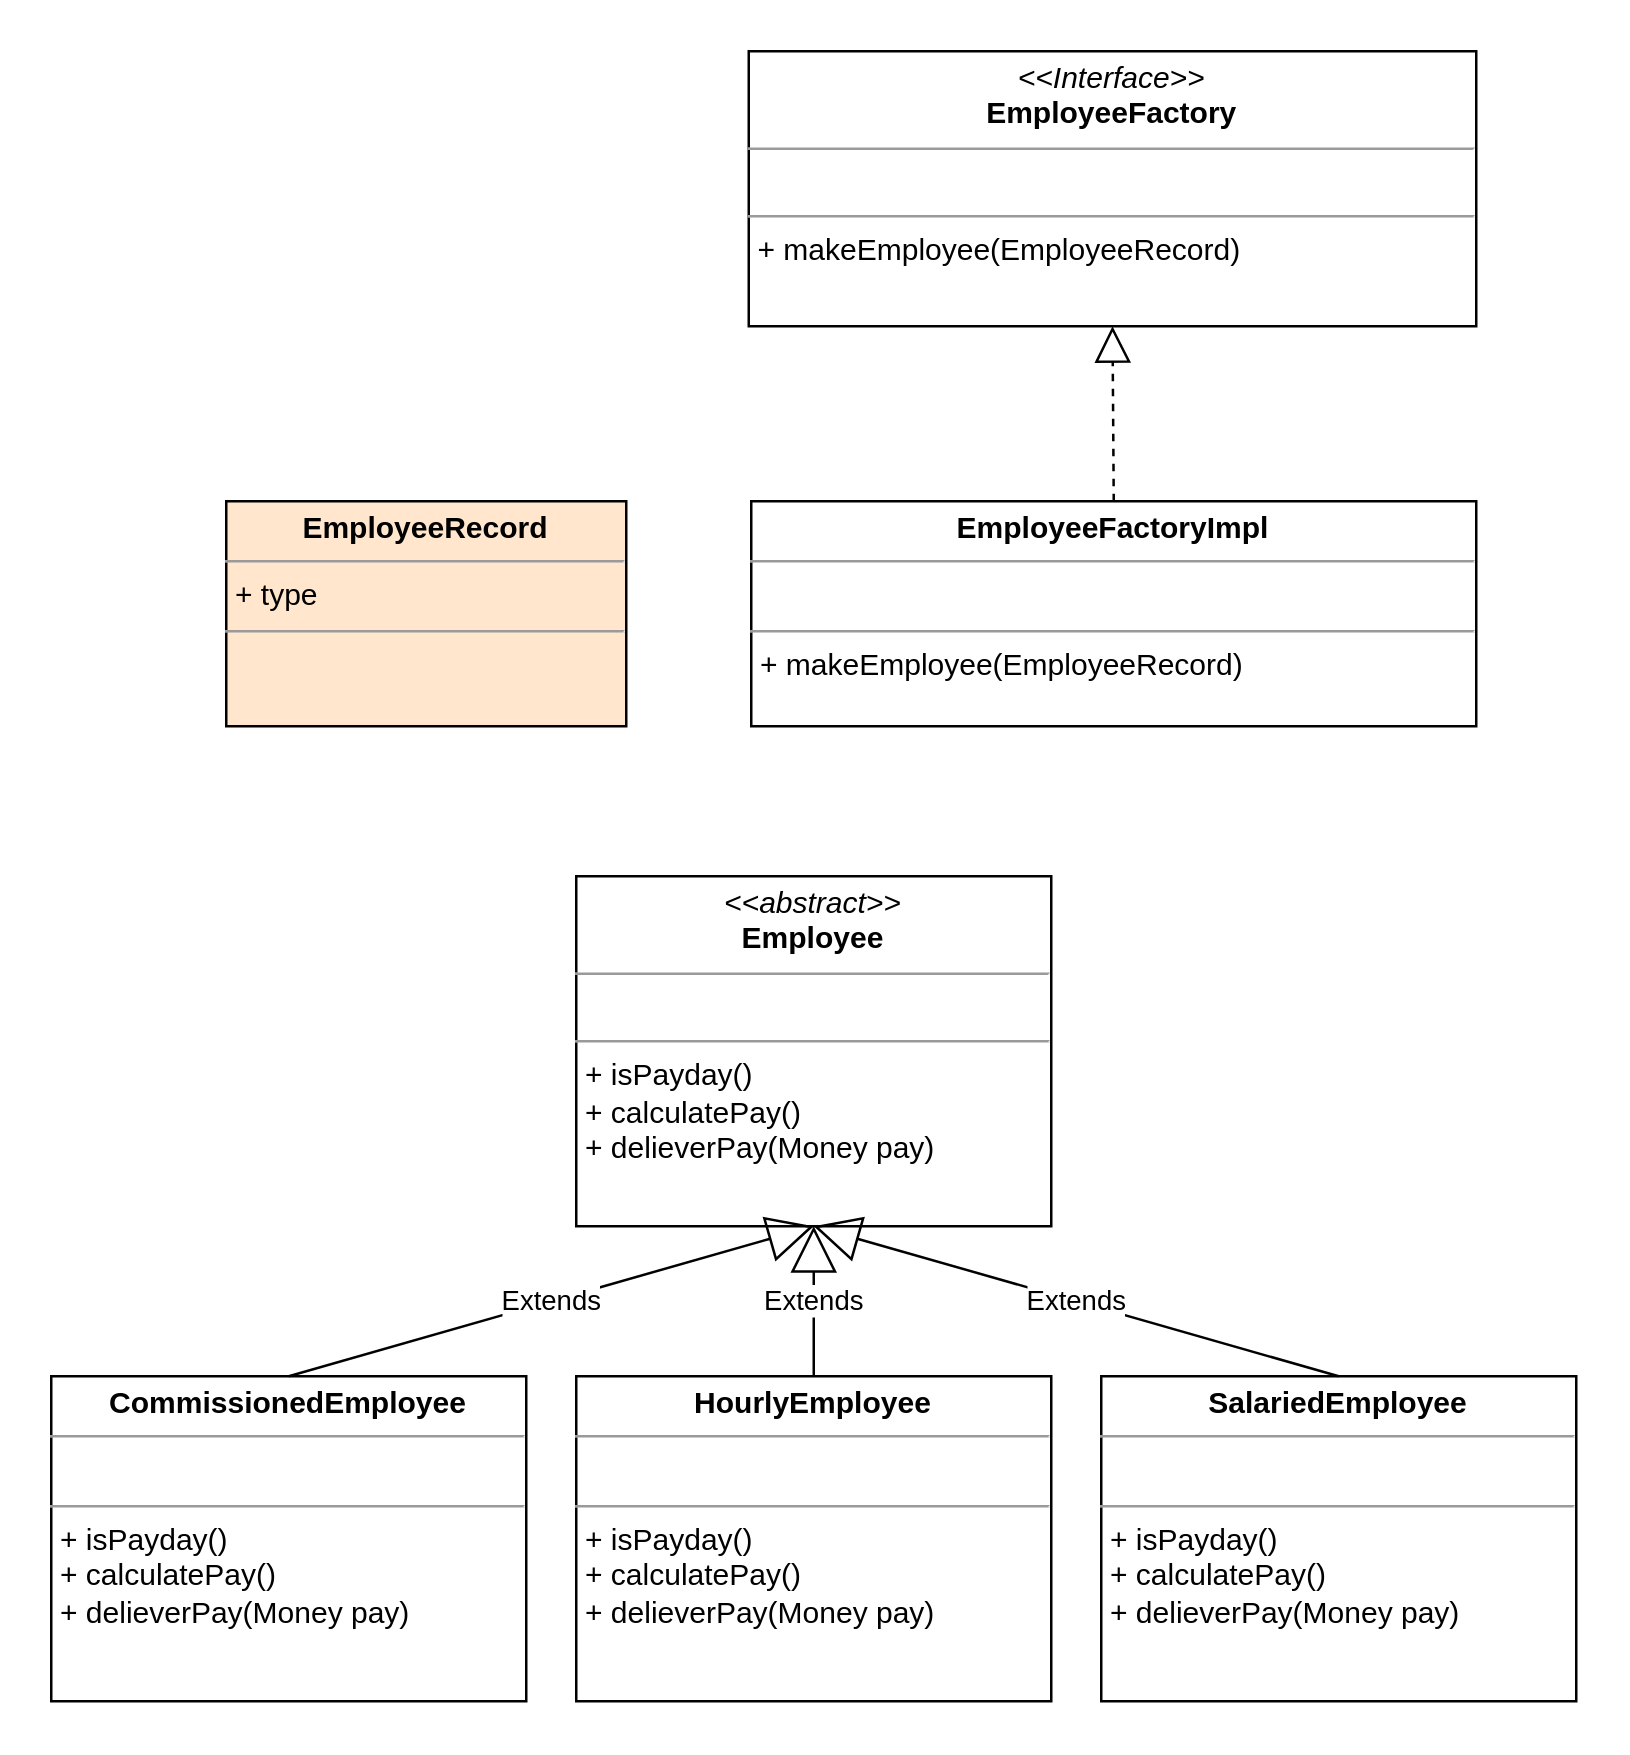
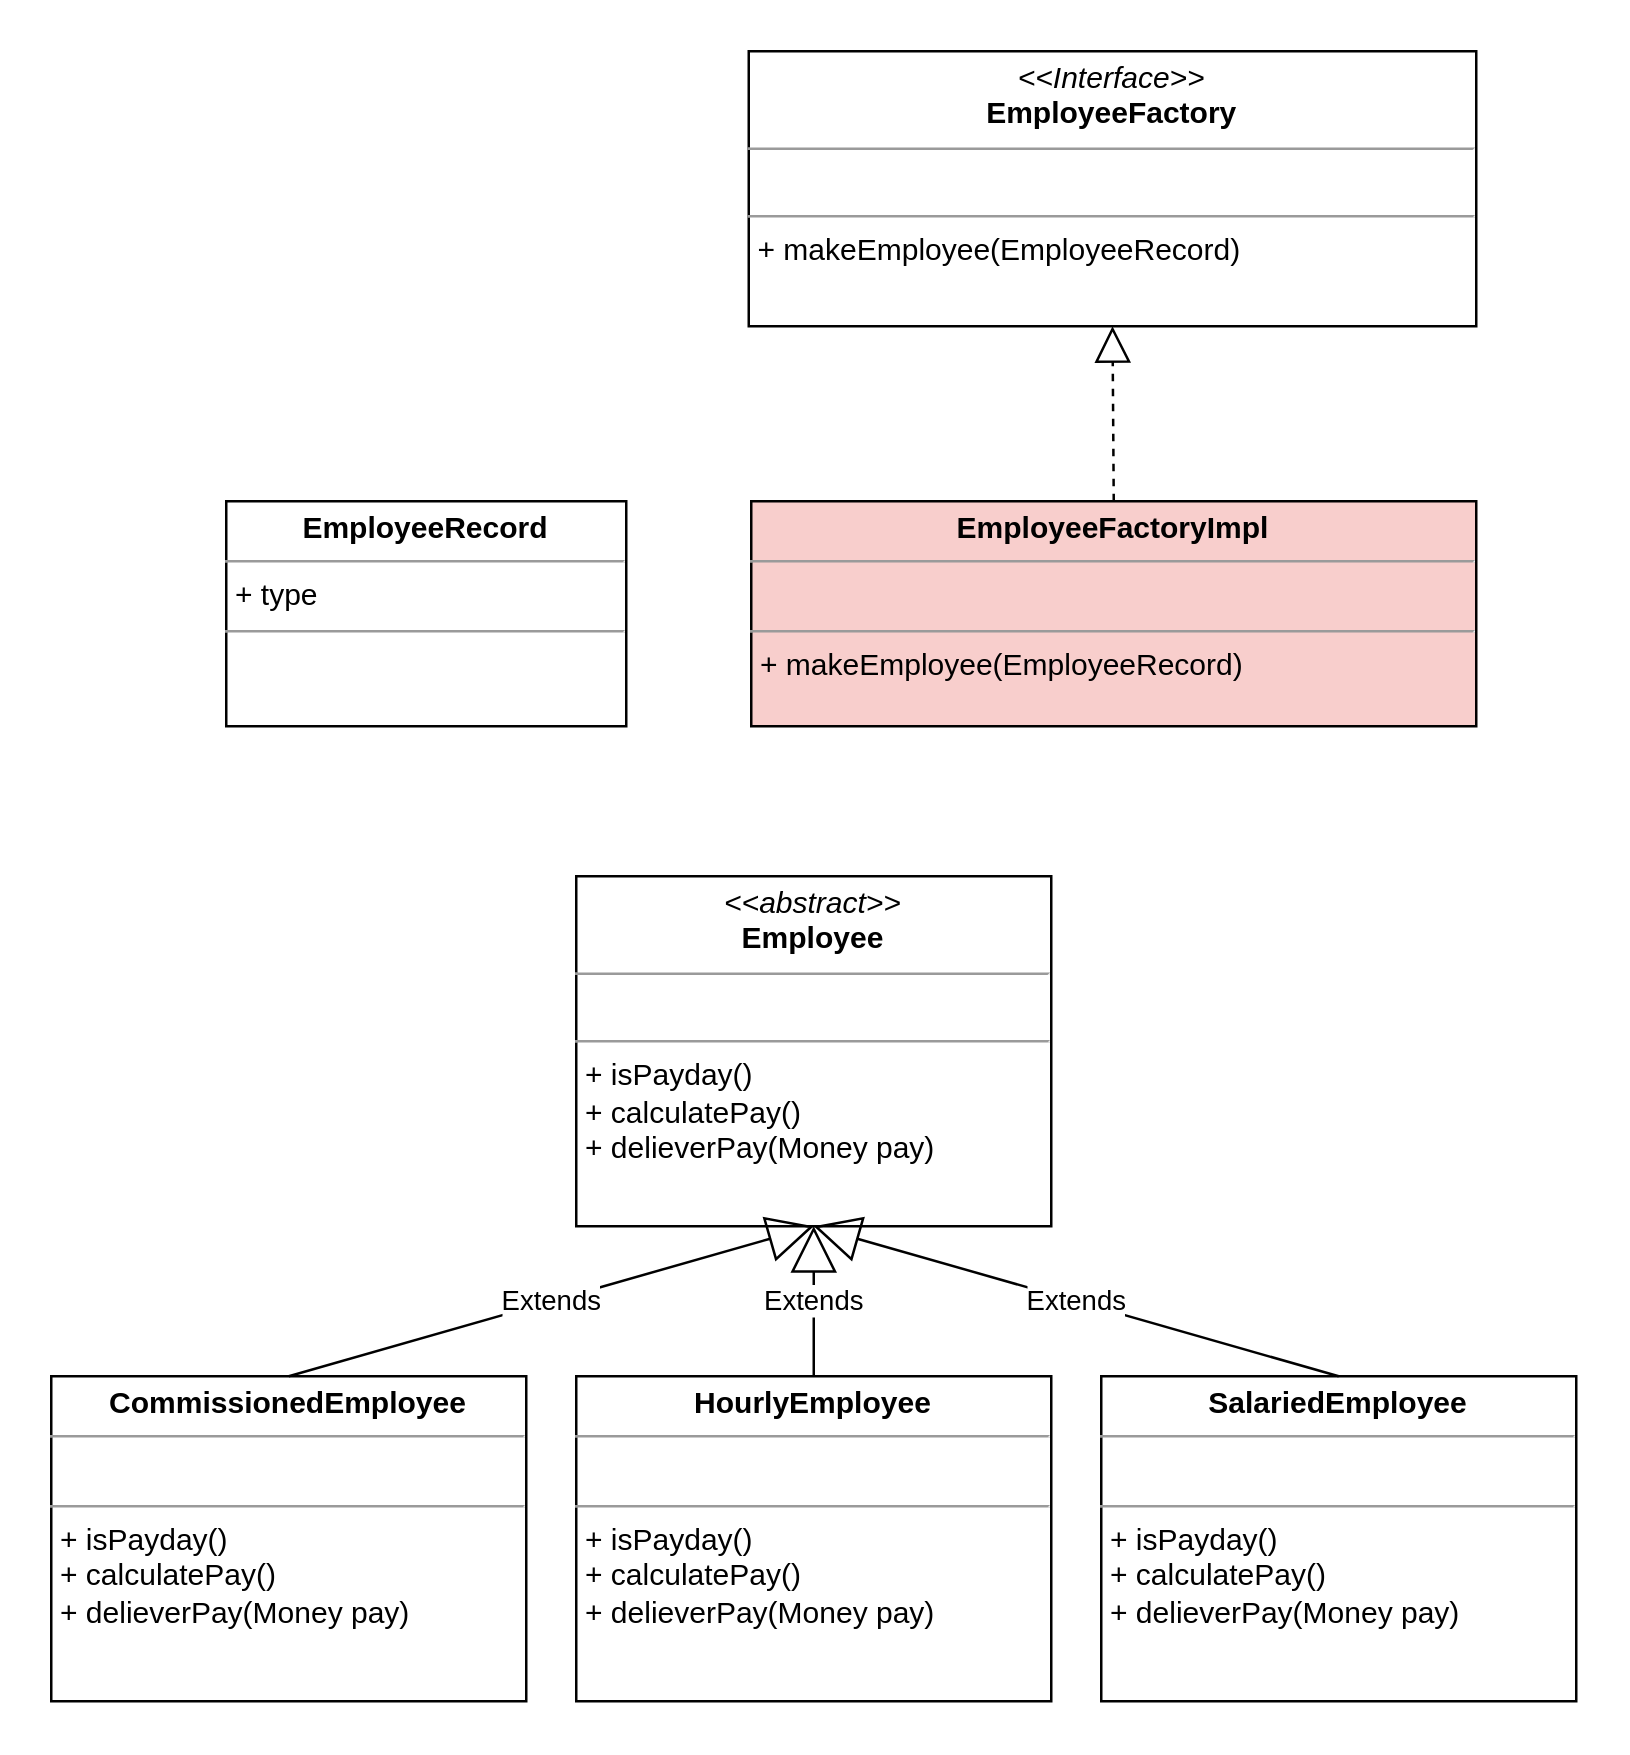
node "EmployeeRecord + type": fillcolor #ffe6cc -> #ffffff
node "EmployeeFactoryImpl + makeEmployee(EmployeeRecord)": fillcolor #ffffff -> #f8cecc
